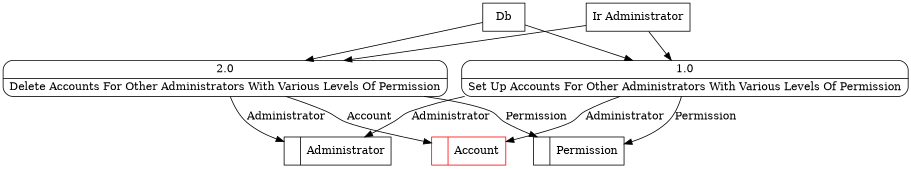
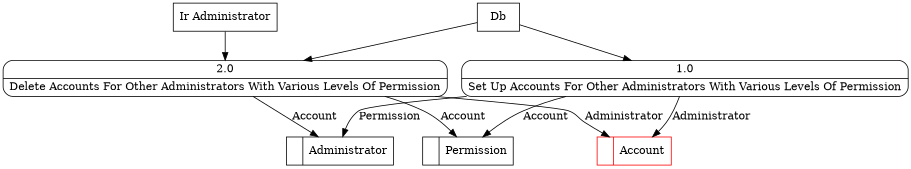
edge "Ir Administrator" -> "1.0": removed
edge "2.0" -> "Administrator": label "Administrator" -> "Account"
edge "2.0" -> "Account": label "Account" -> "Administrator"
edge "1.0" -> "Administrator": label "Administrator" -> "Permission"
edge "2.0" -> "Permission": label "Permission" -> "Account"
edge "1.0" -> "Permission": label "Permission" -> "Account"
